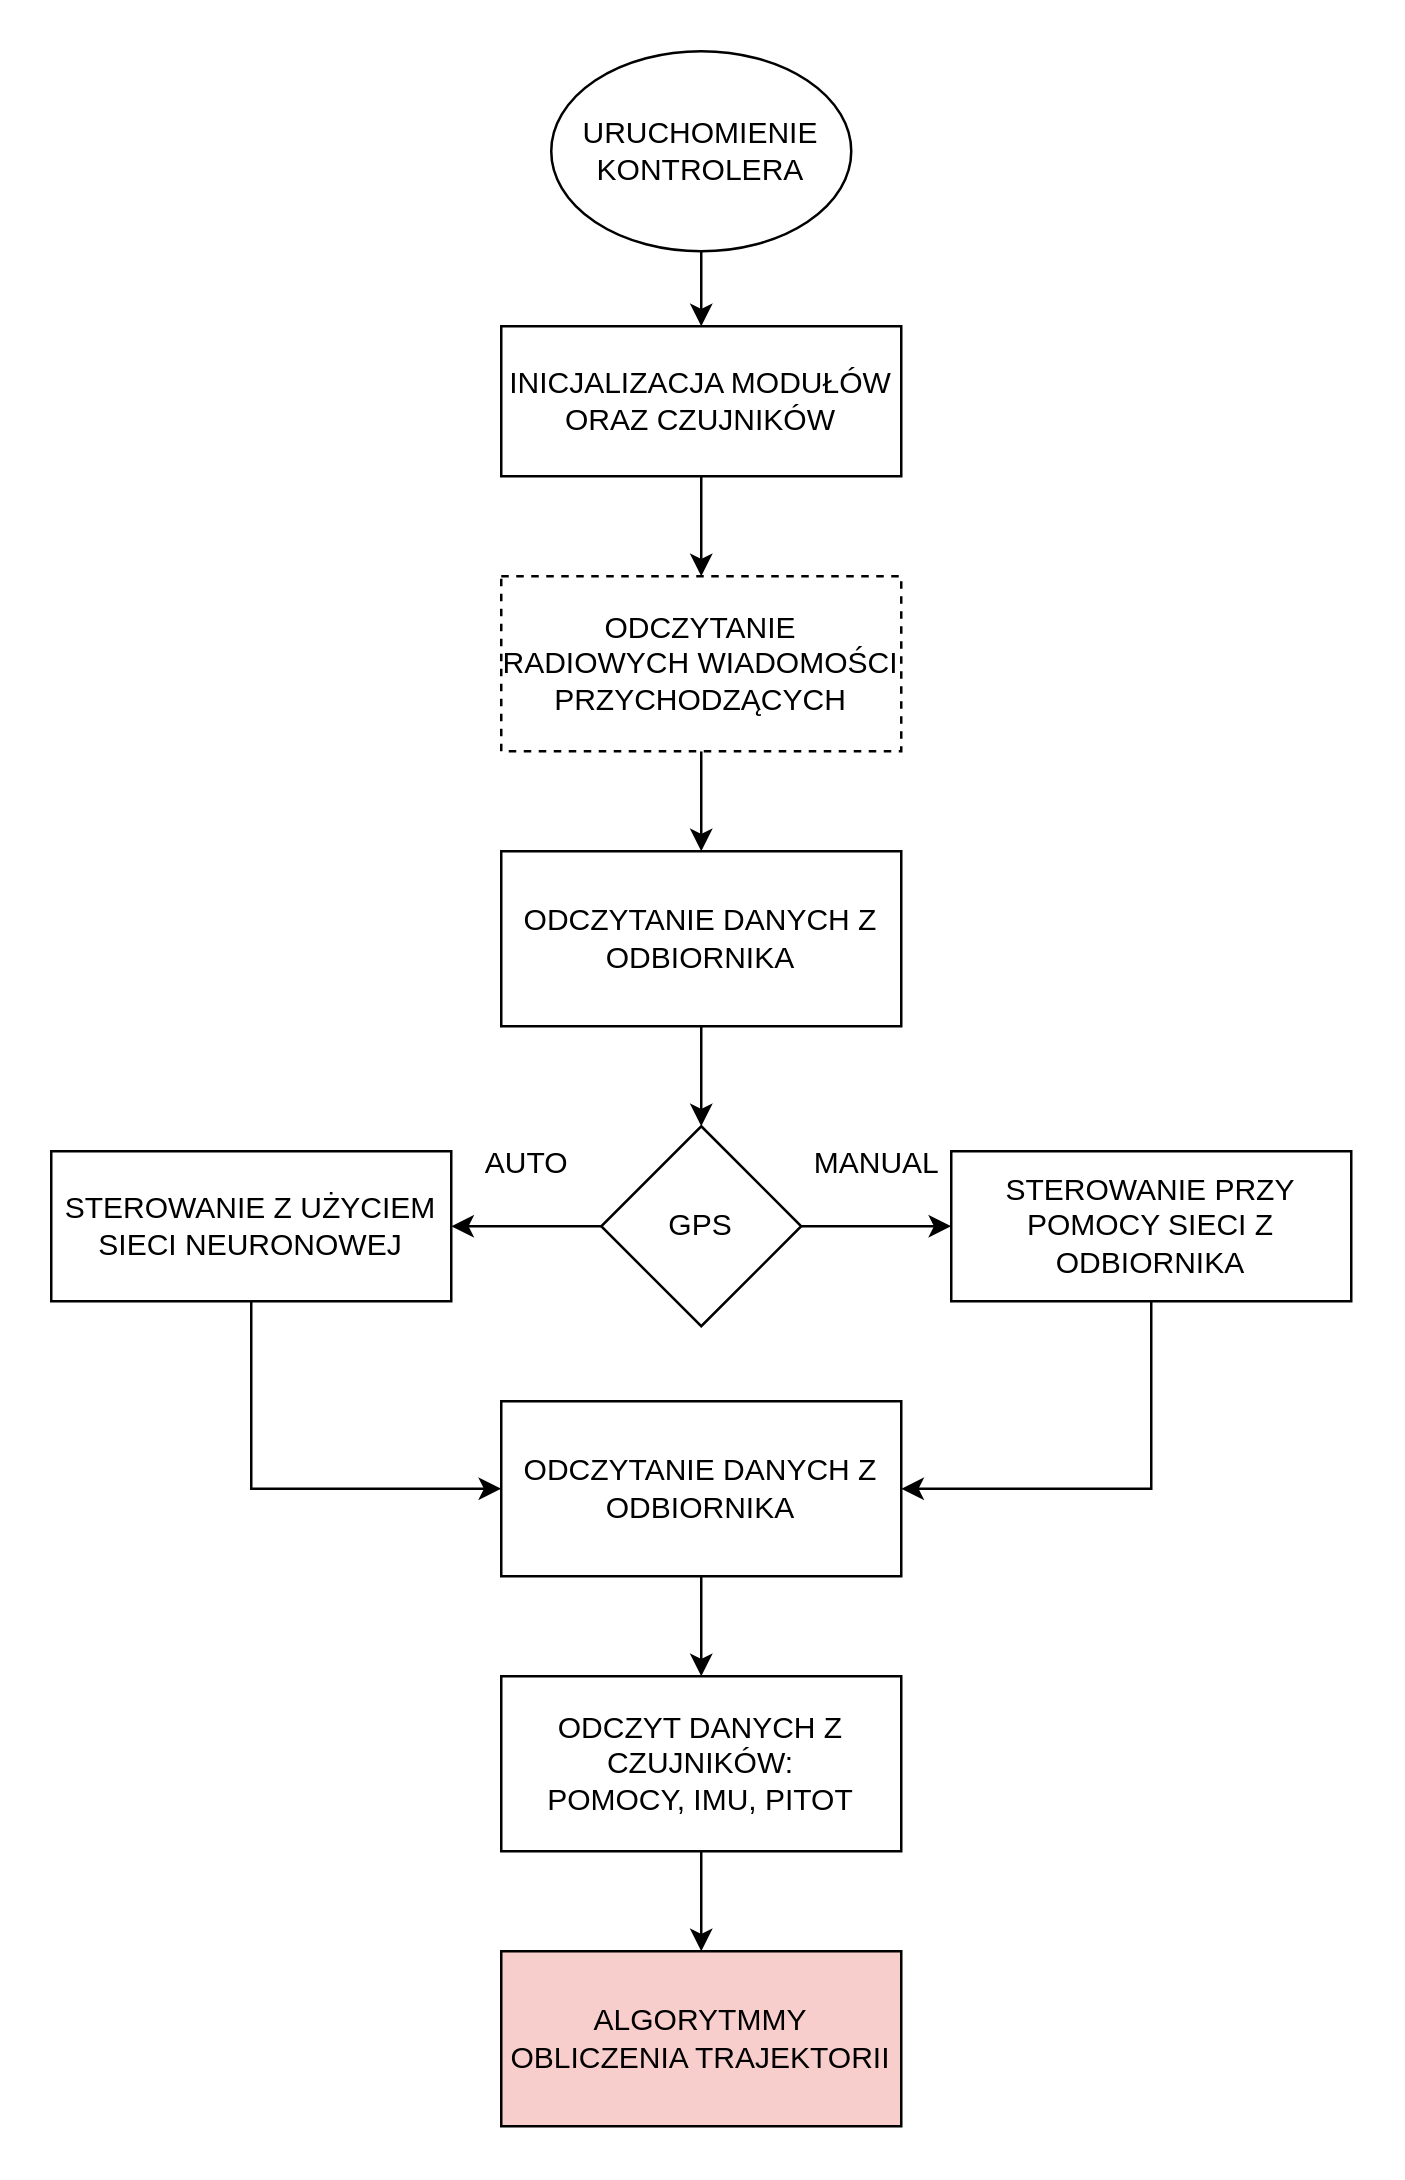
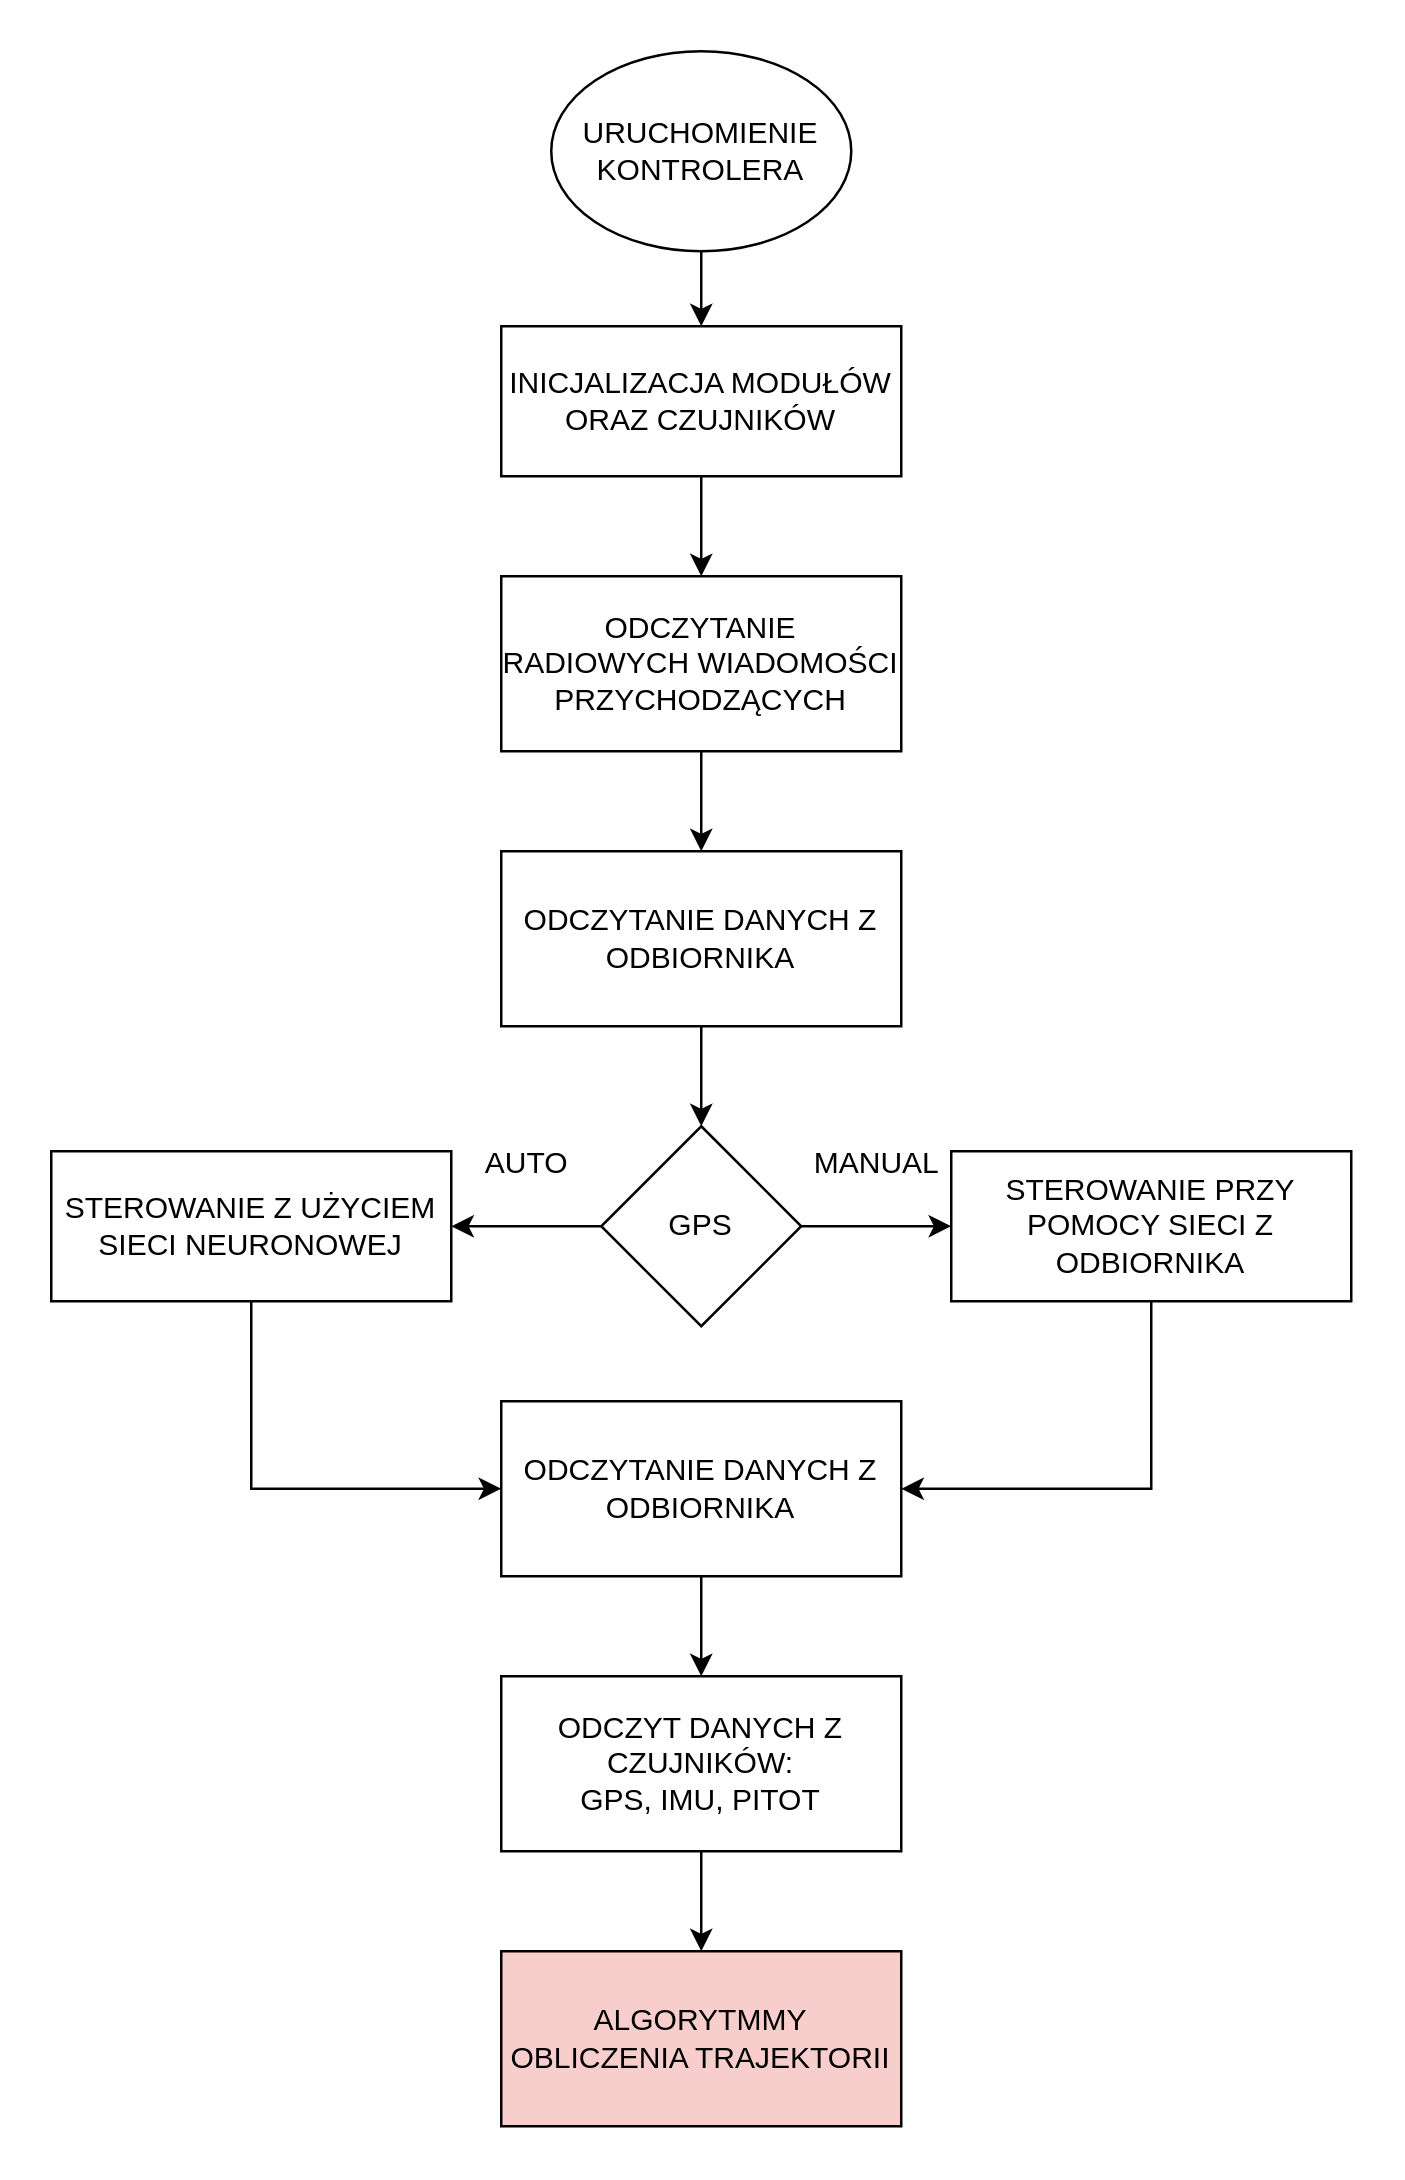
node "ODCZYTANIE RADIOWYCH WIADOMOŚCI PRZYCHODZĄCYCH": style dashed -> solid
node "ODCZYT DANYCH Z CZUJNIKÓW: POMOCY, IMU, PITOT": label "ODCZYT DANYCH Z CZUJNIKÓW: POMOCY, IMU, PITOT" -> "ODCZYT DANYCH Z CZUJNIKÓW: GPS, IMU, PITOT"
